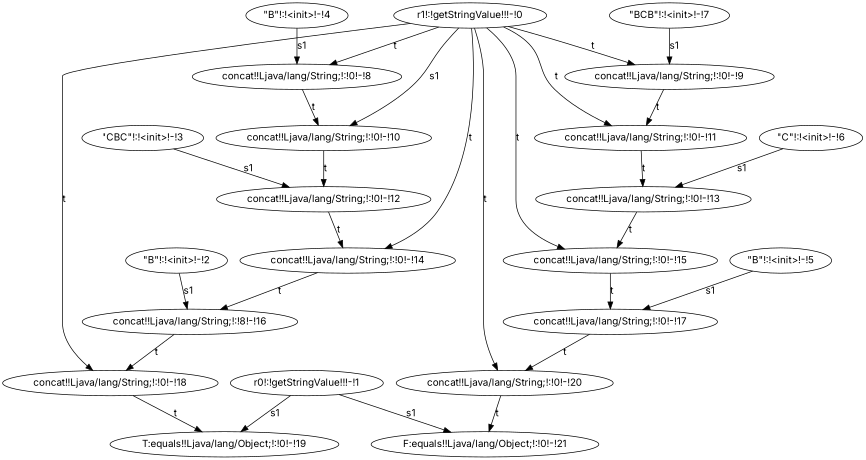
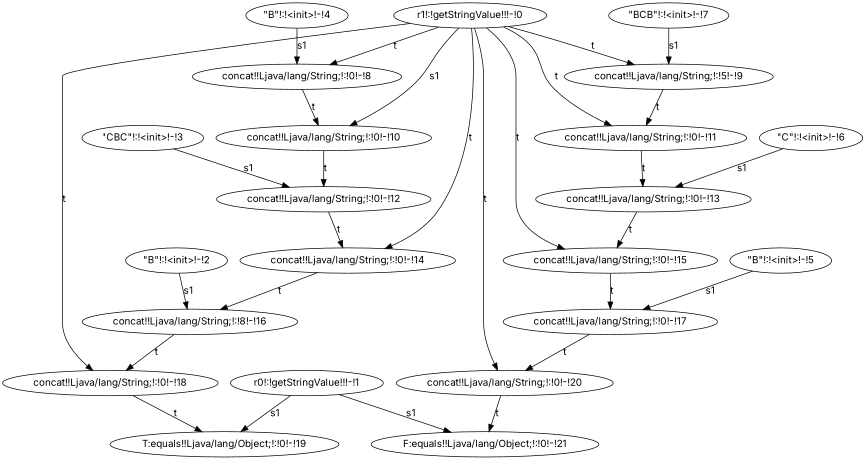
node "concat!!Ljava/lang/String;!:!0!-!9": label "concat!!Ljava/lang/String;!:!0!-!9" -> "concat!!Ljava/lang/String;!:!5!-!9"
